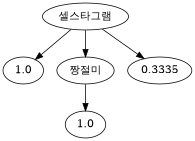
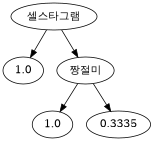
edge "셀스타그램" -> "0.3335": now "짱절미" -> "0.3335"
